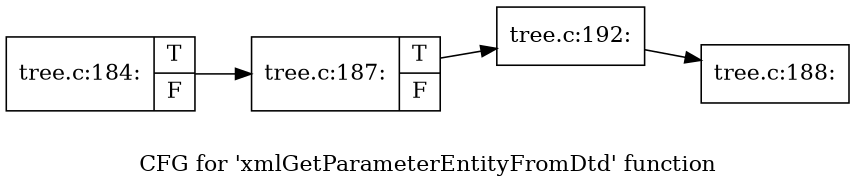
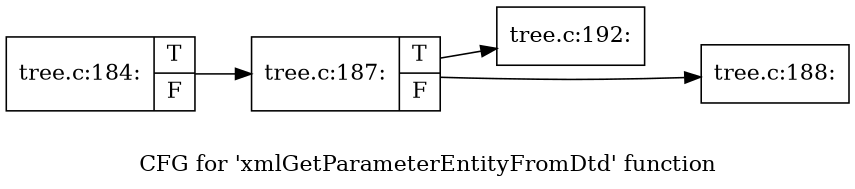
edge "tree.c:192:" -> "tree.c:188:": now "tree.c:187:" -> "tree.c:188:"
